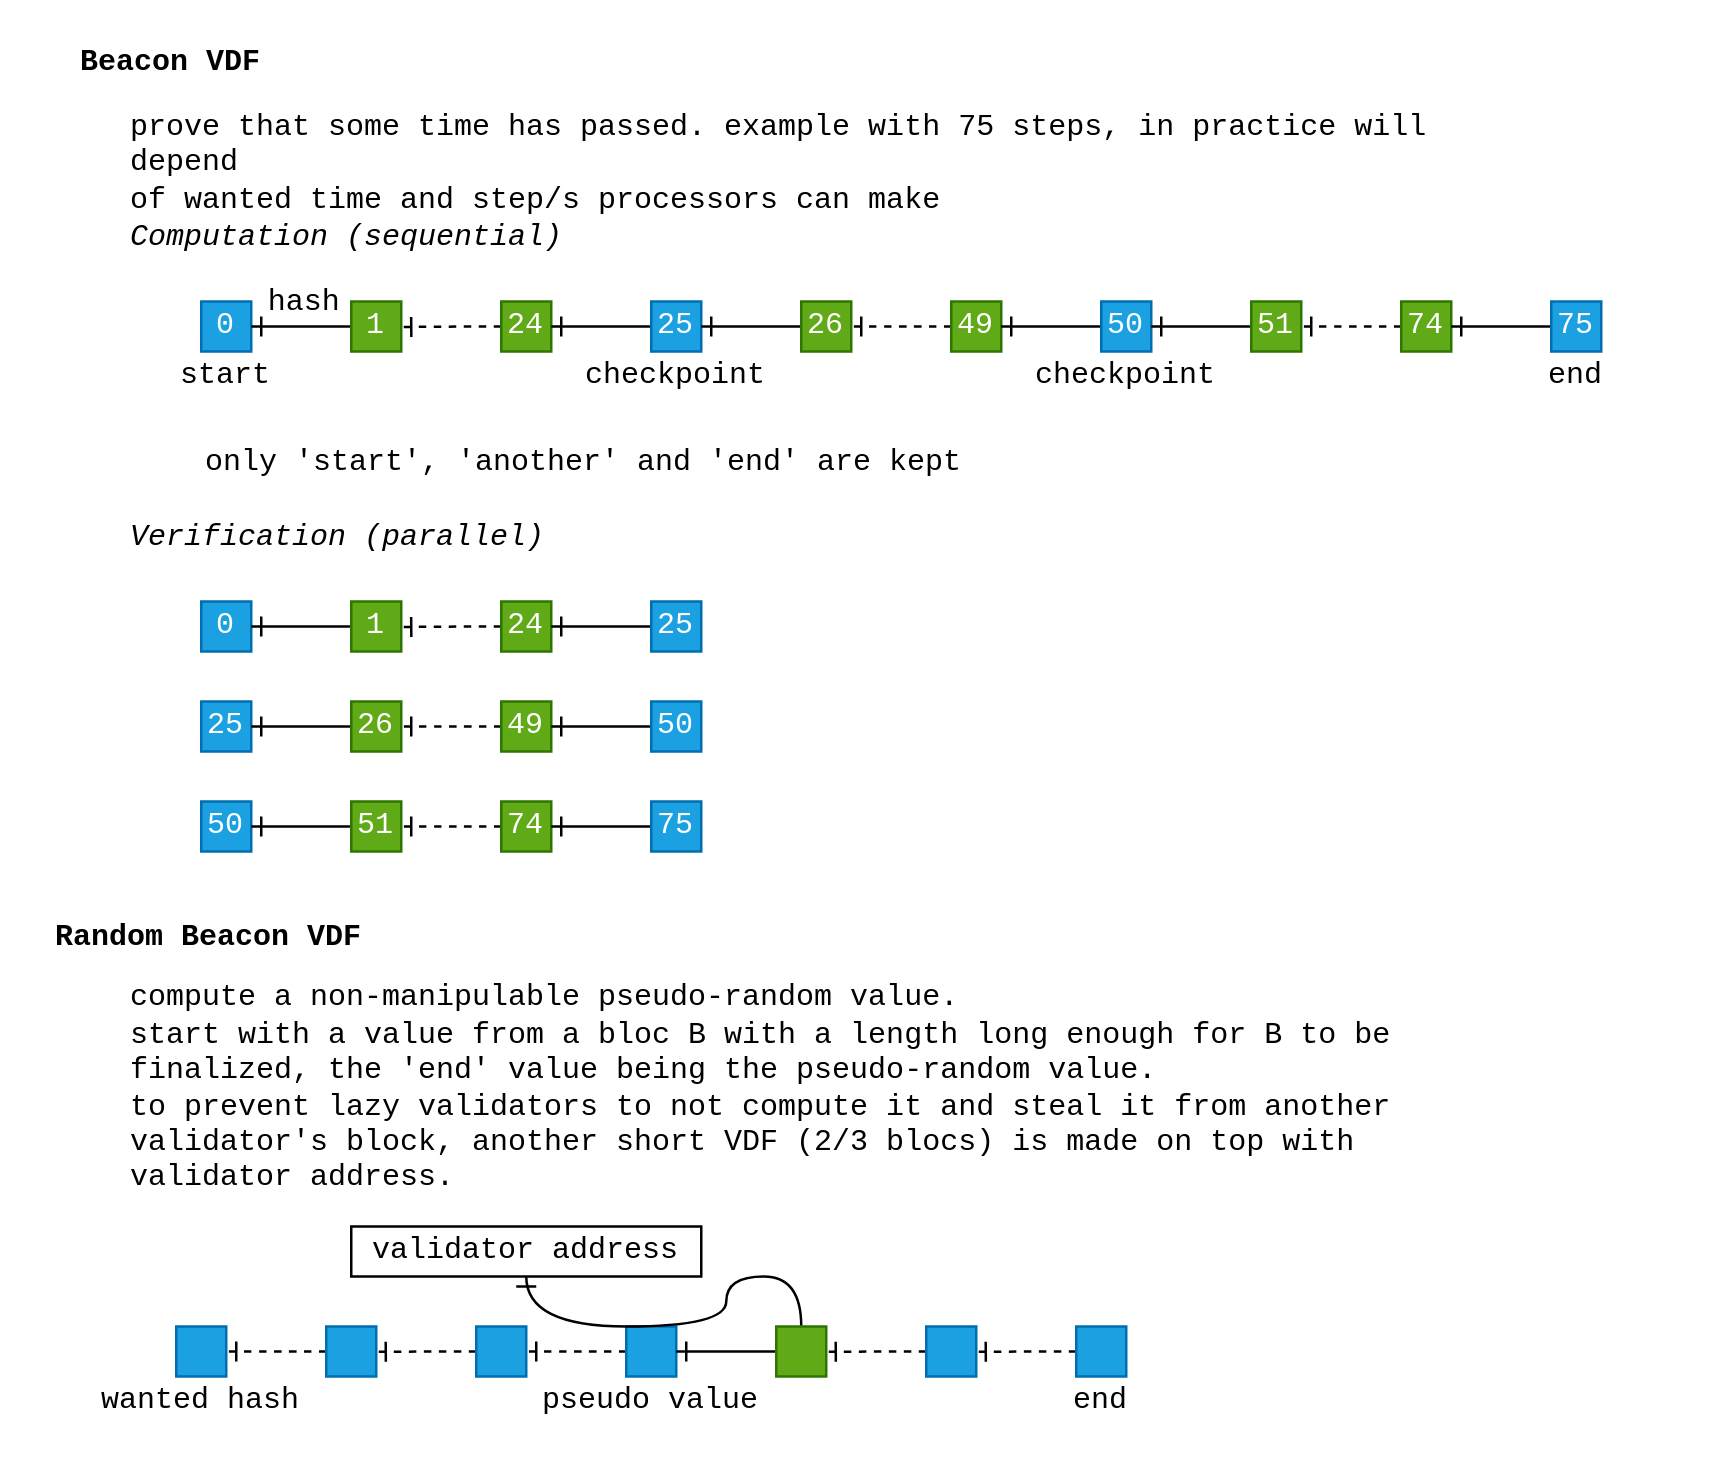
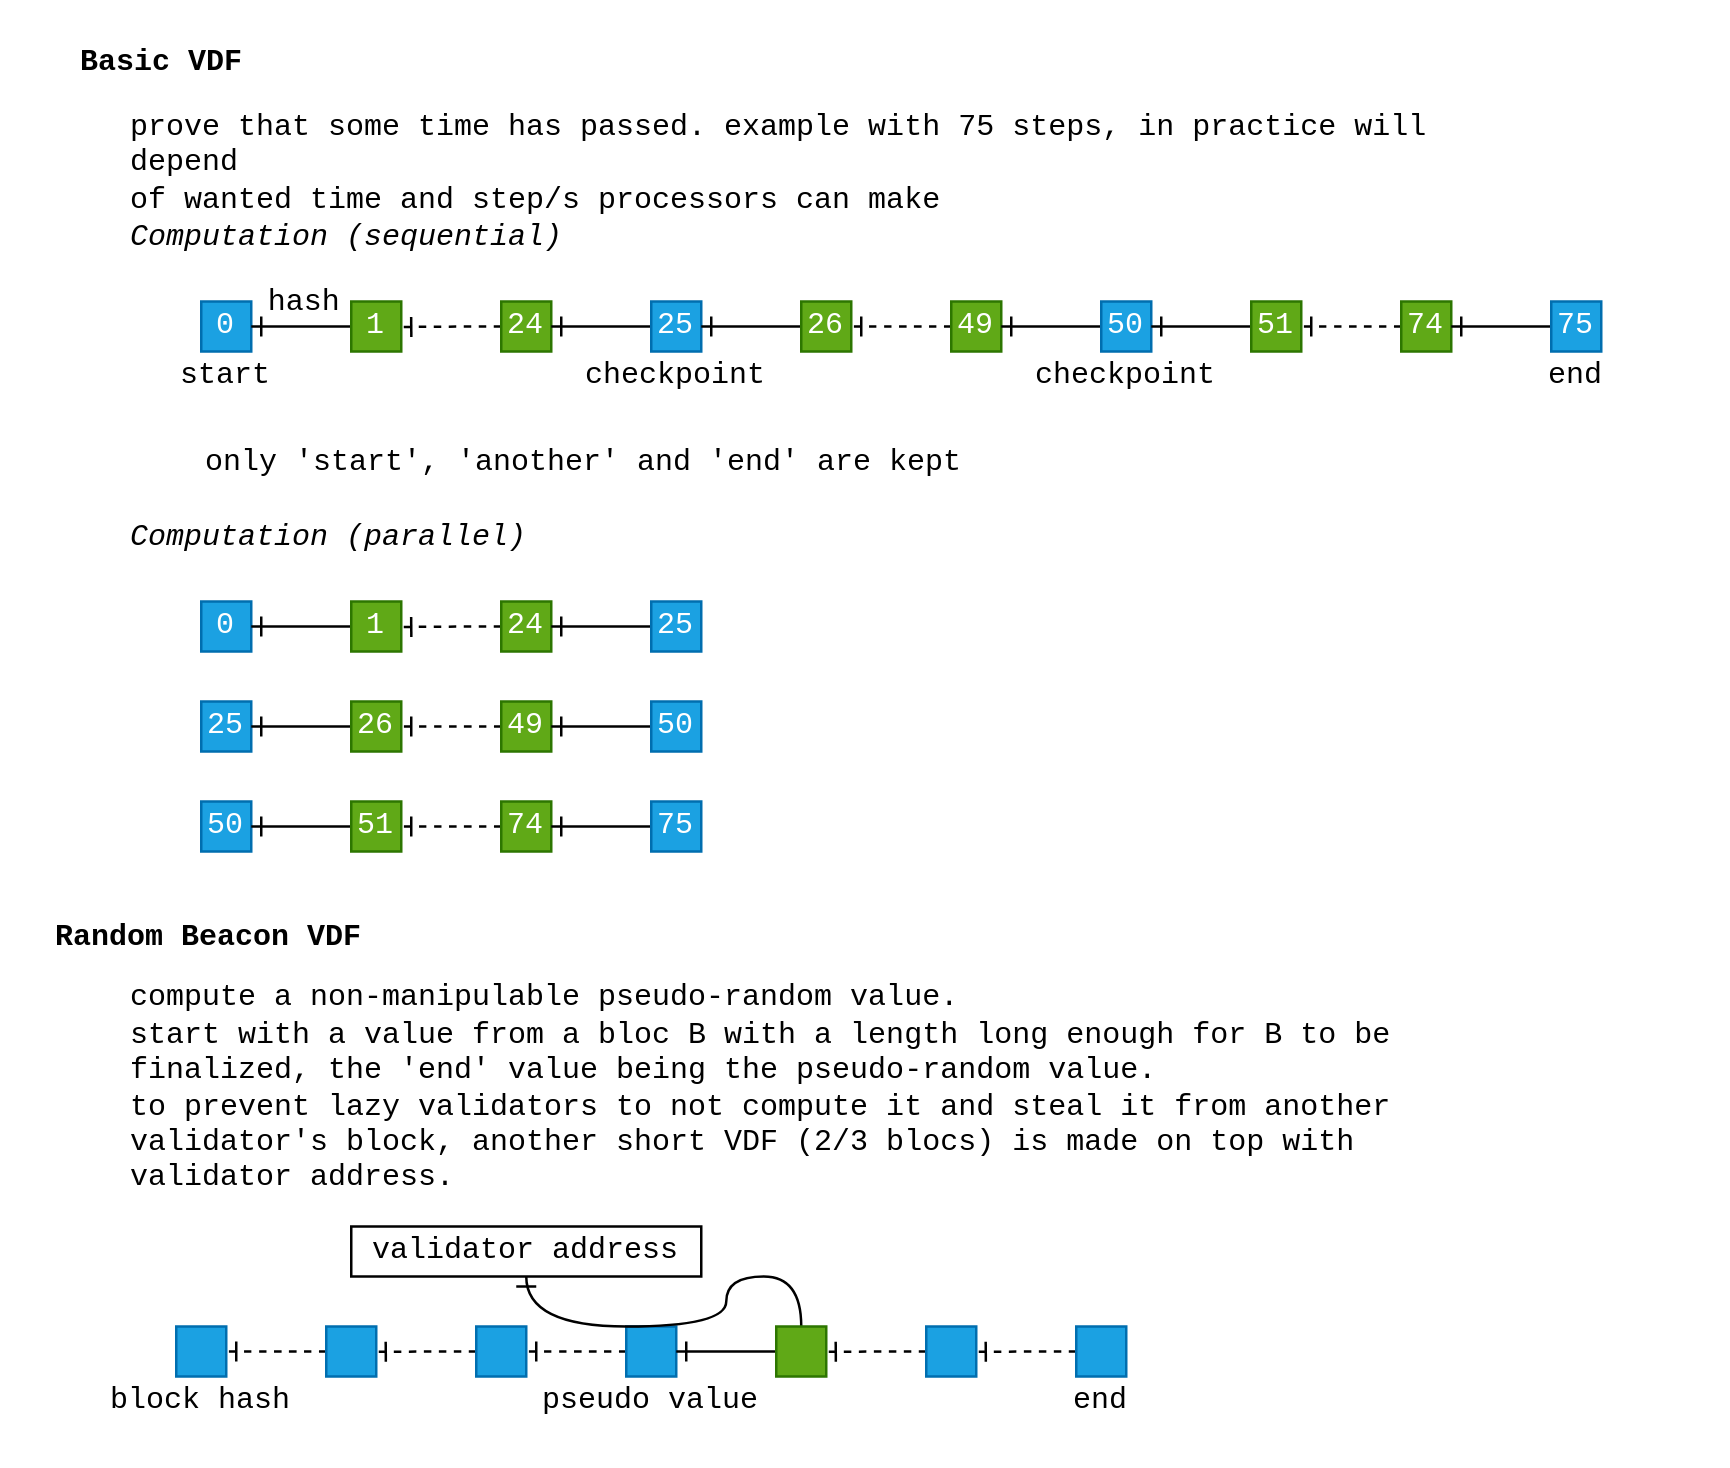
node "Beacon VDF": label "Beacon VDF" -> "Basic VDF"
node "Verification (parallel)": label "Verification (parallel)" -> "Computation (parallel)"
node "wanted hash": label "wanted hash" -> "block hash"
